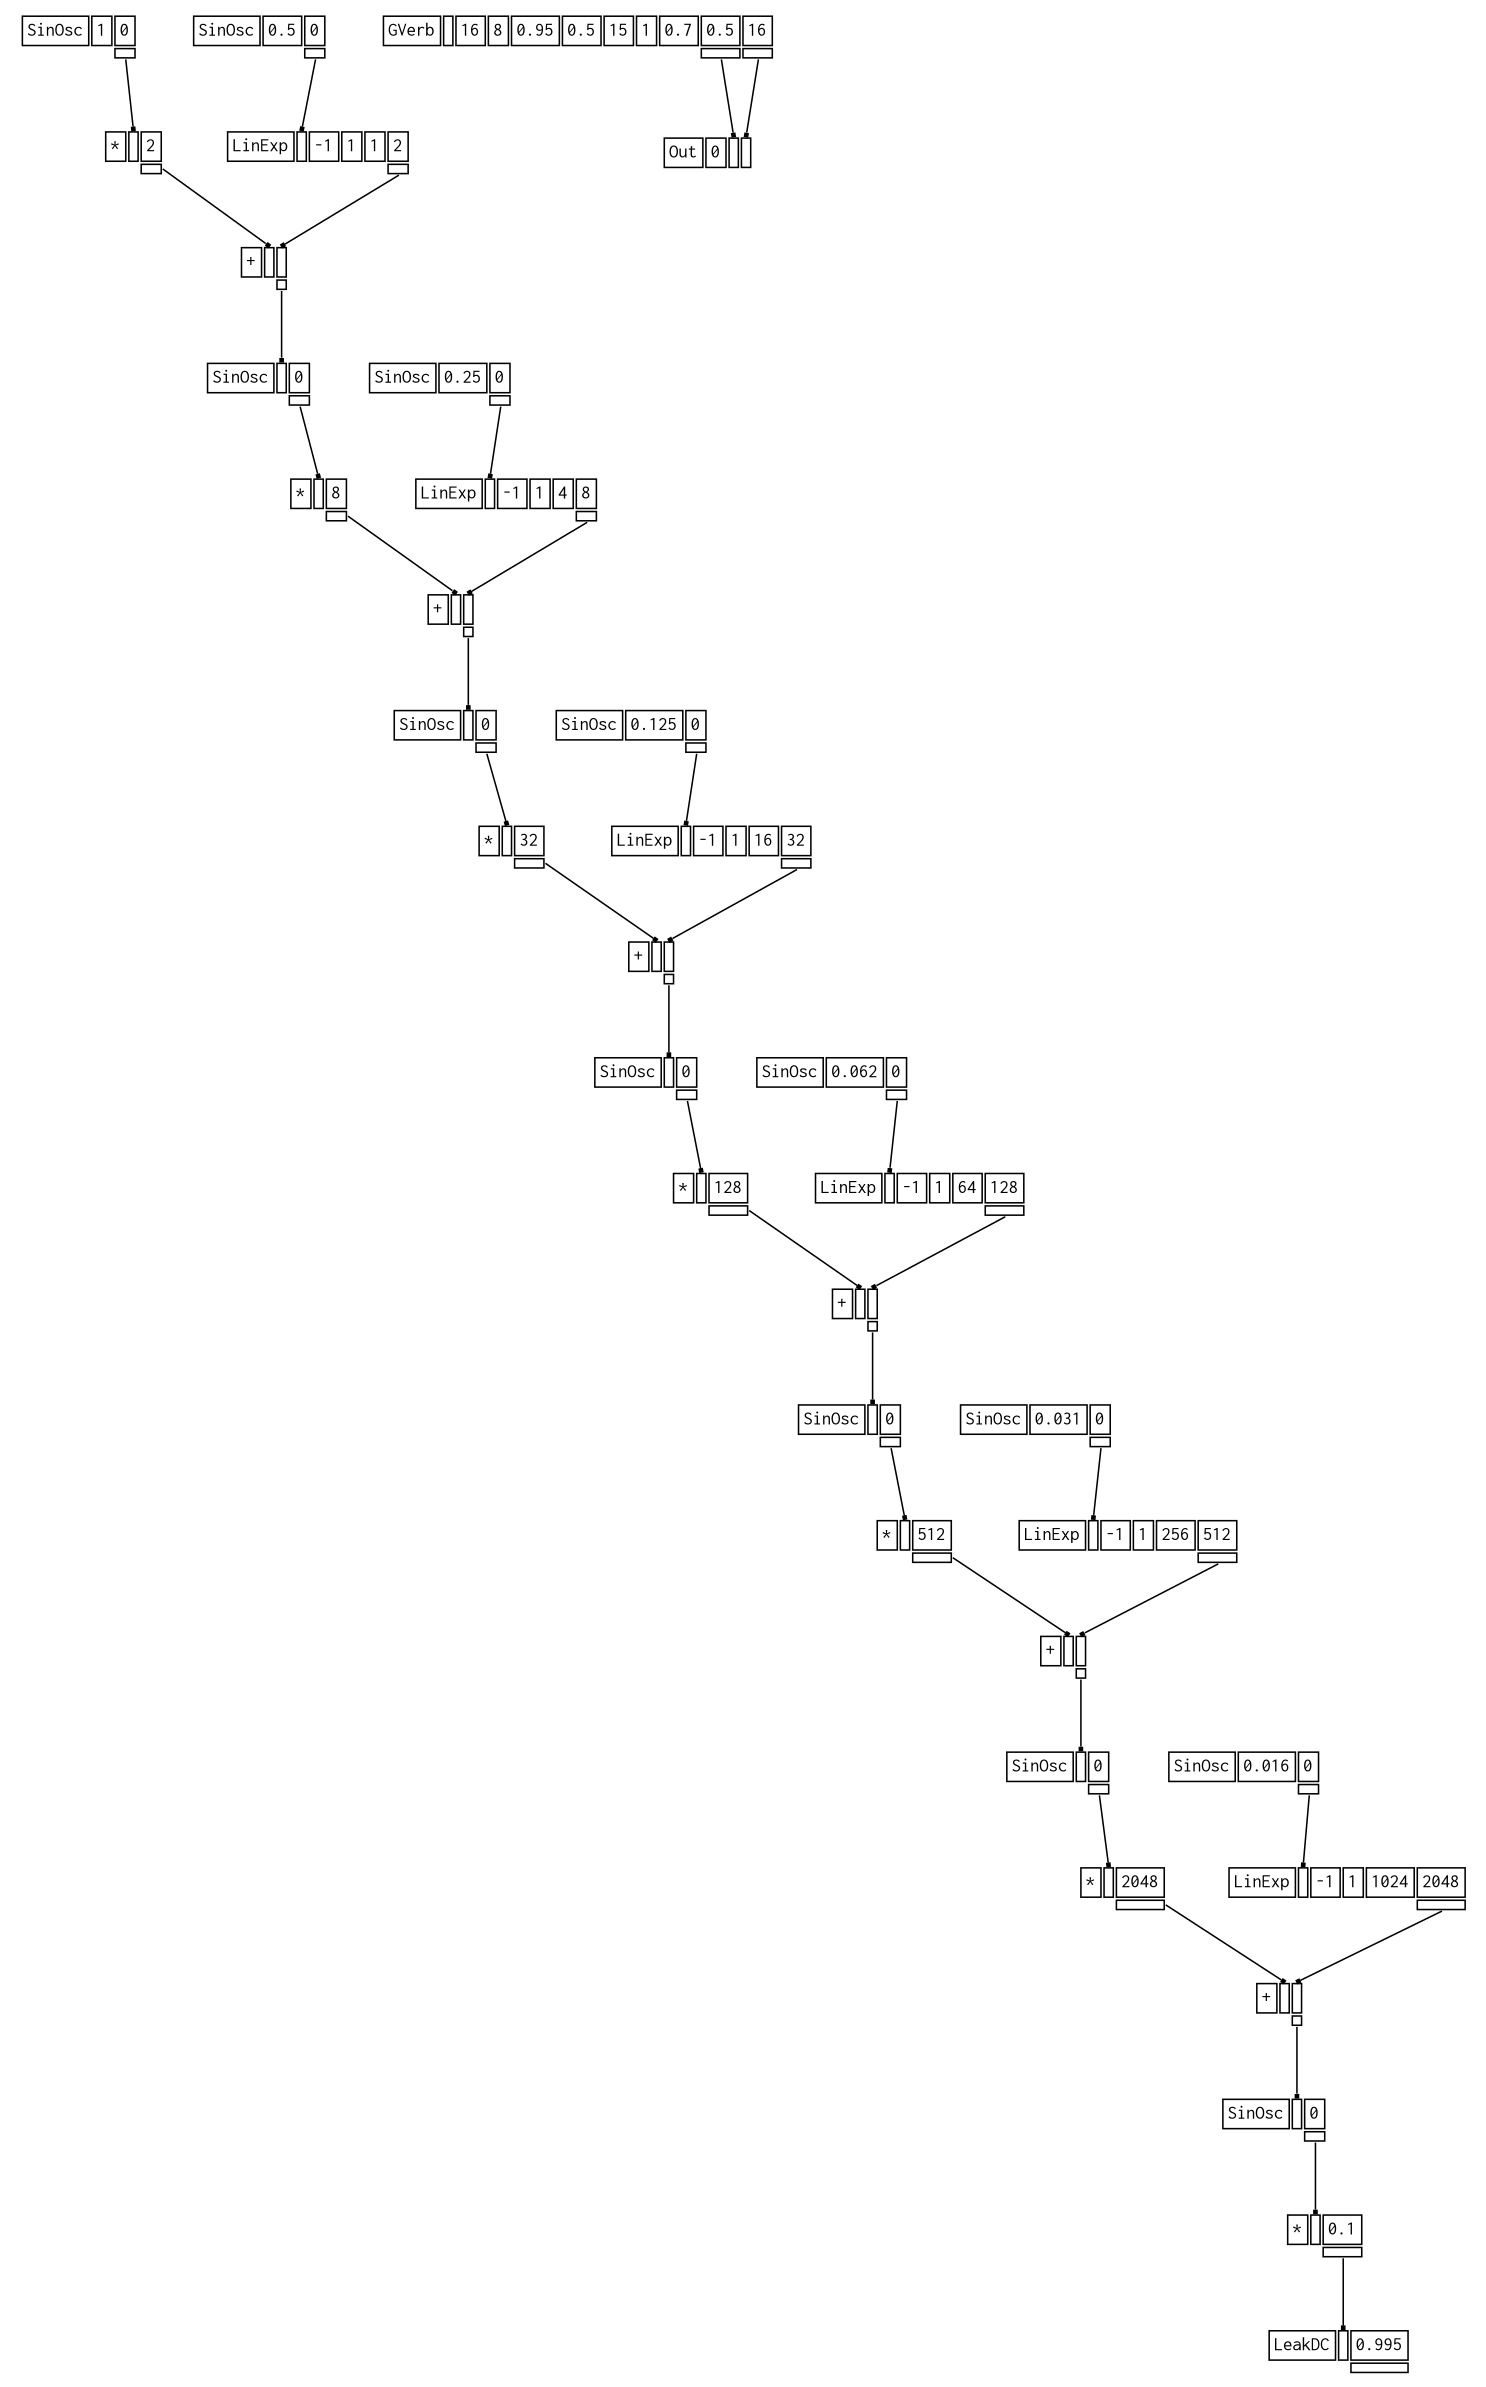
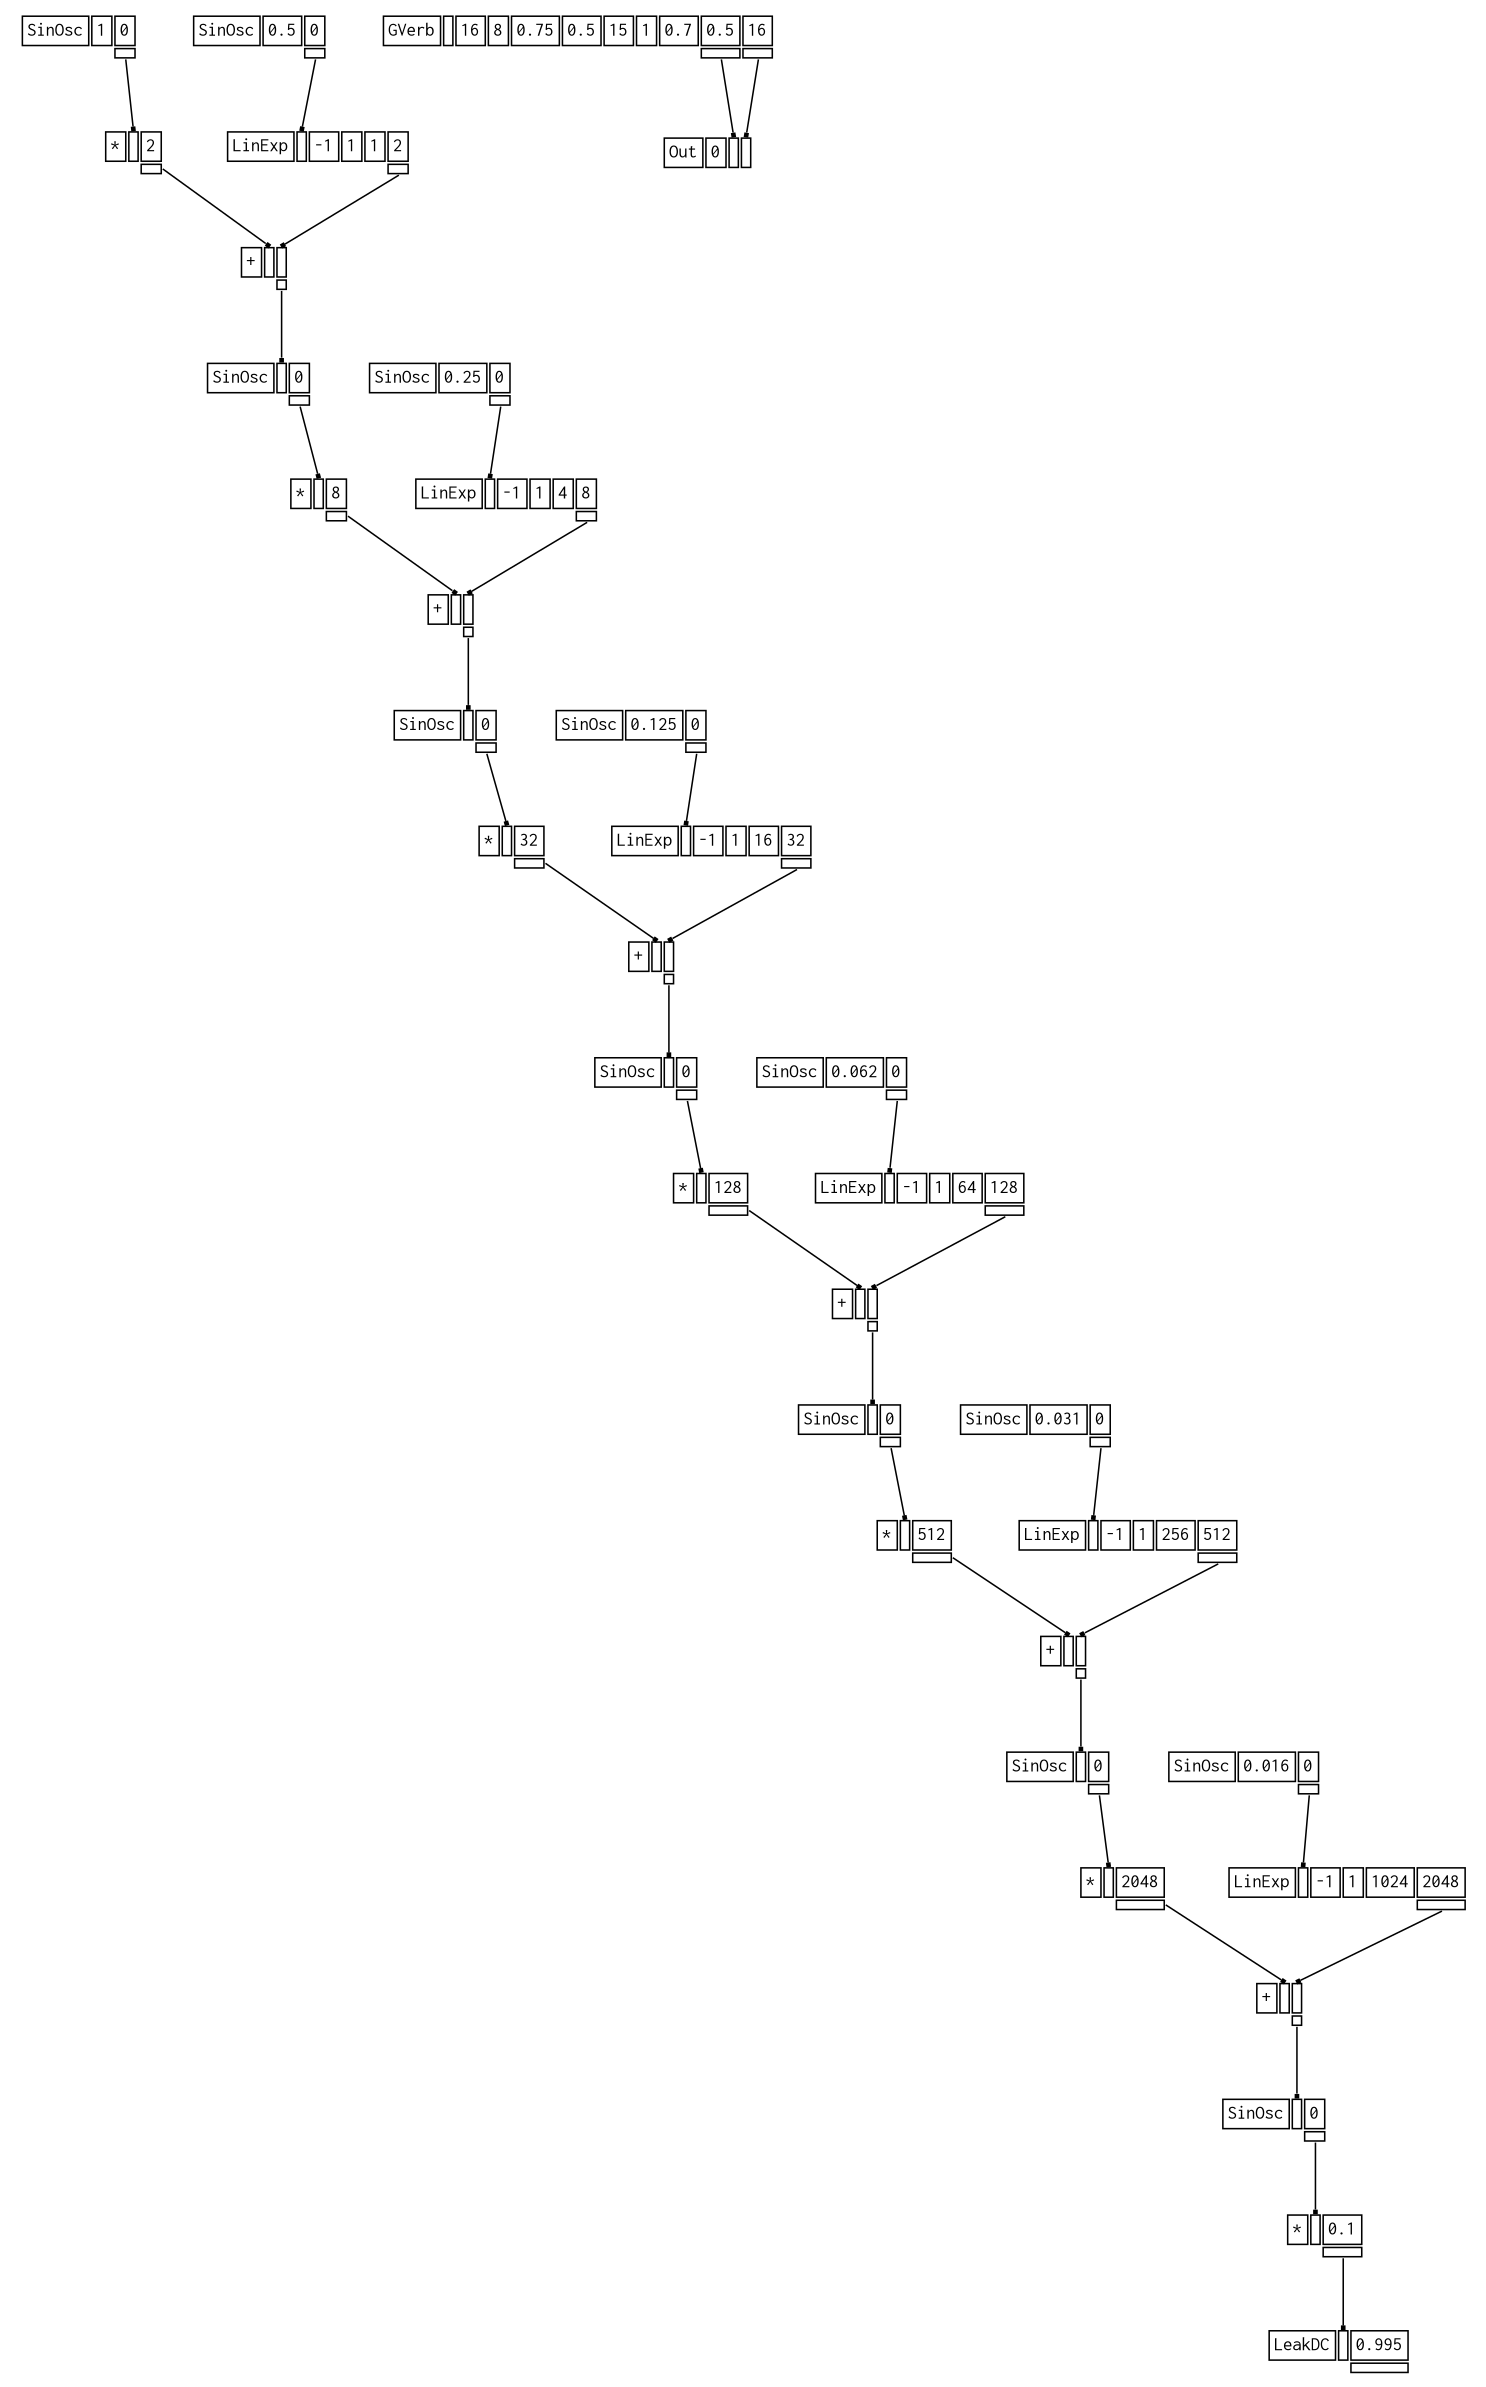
node "GVerb": text "0.95" -> "0.75"
